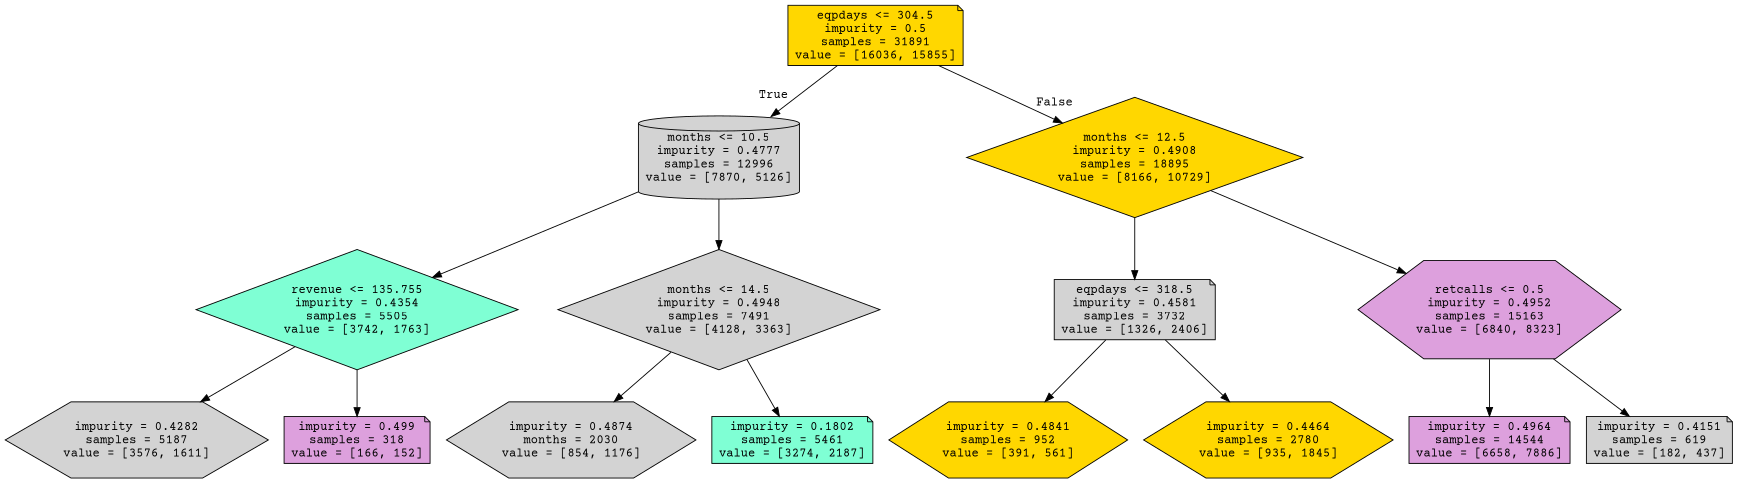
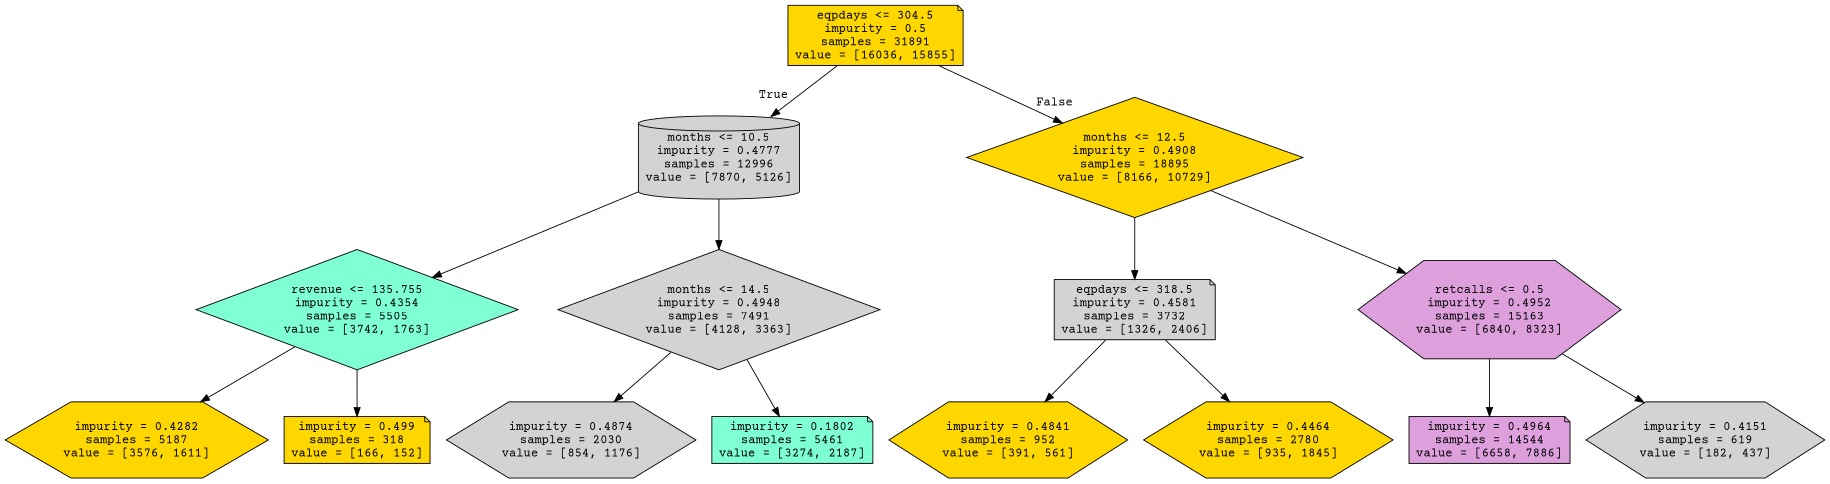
node "impurity = 0.4282 samples = 5187 value = [3576, 1611]": fillcolor lightgrey -> gold
node "impurity = 0.499 samples = 318 value = [166, 152]": fillcolor plum -> gold
node "impurity = 0.4874 months = 2030 value = [854, 1176]": label "impurity = 0.4874 months = 2030 value = [854, 1176]" -> "impurity = 0.4874 samples = 2030 value = [854, 1176]"
node "impurity = 0.4151 samples = 619 value = [182, 437]": shape note -> hexagon
